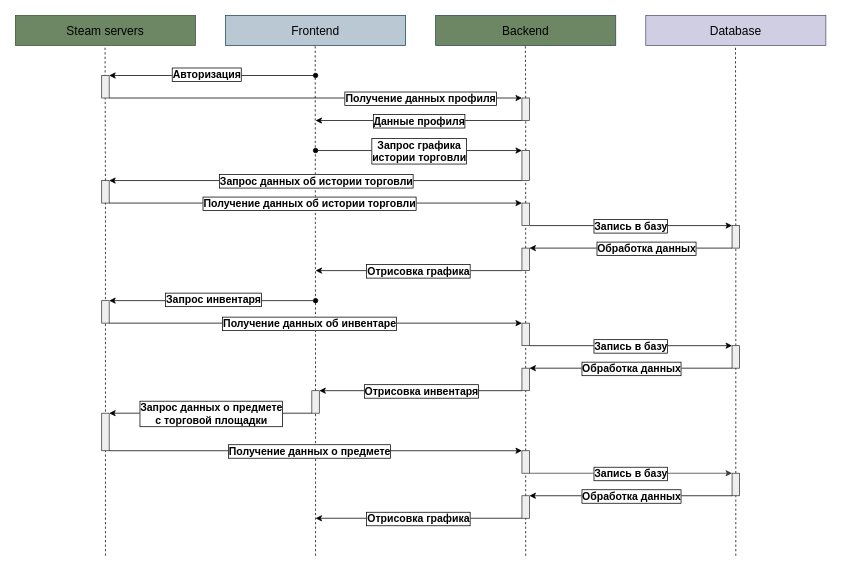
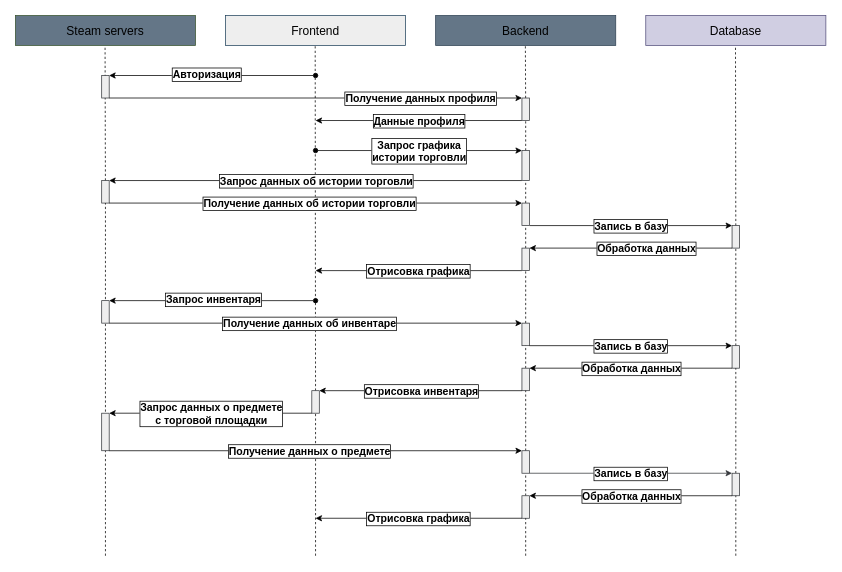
node "Steam servers": fillcolor #6d8764 -> #647687
node "Frontend": fillcolor #bac8d3 -> #eeeeee
node "Backend": fillcolor #6d8764 -> #647687
